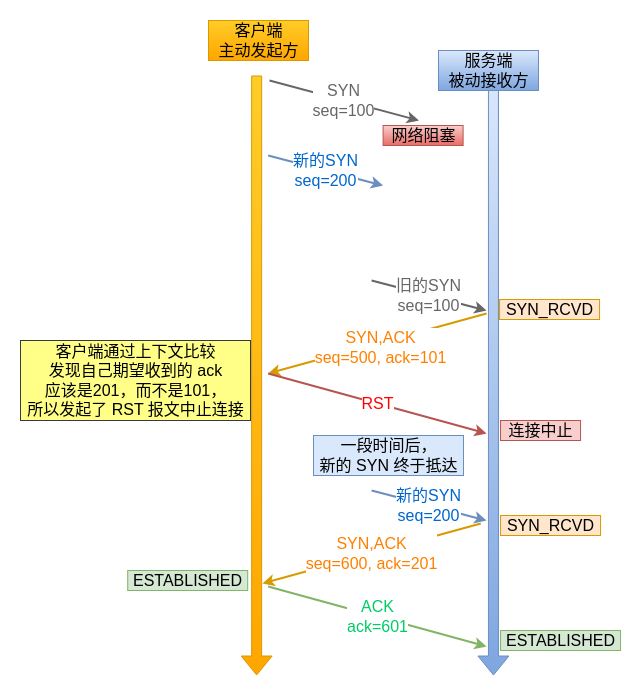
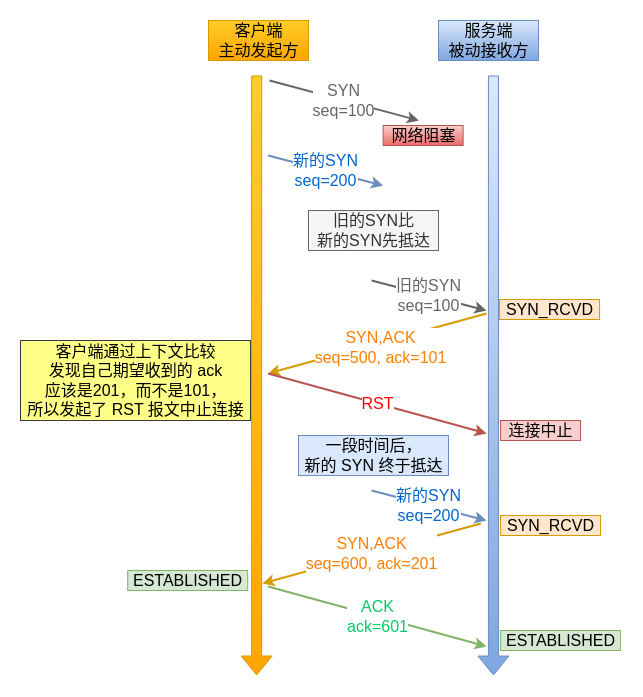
node "服务端 被动接收方": moved (489, 71) -> (489, 41)
node "旧的SYN比 新的SYN先抵达": added
node "一段时间后，新的 SYN 终于抵达": moved (388, 456) -> (373, 456)
